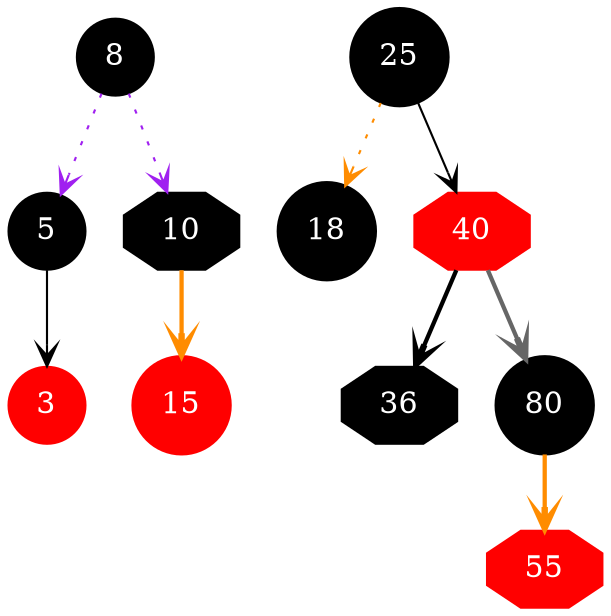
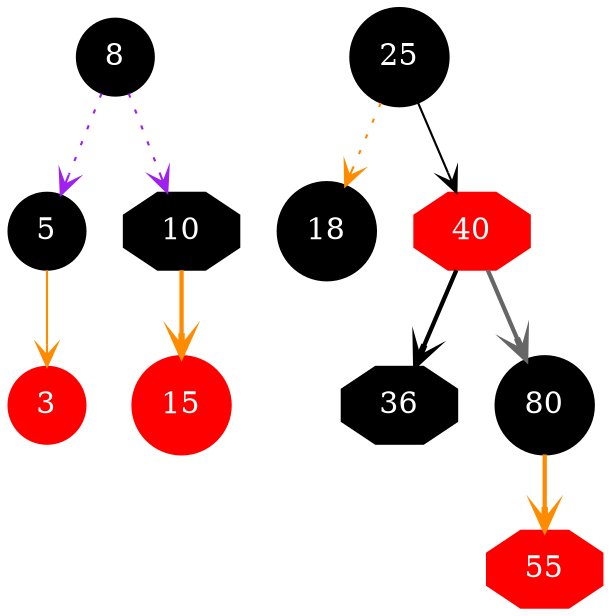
edge "5" -> "3": color black -> darkorange
